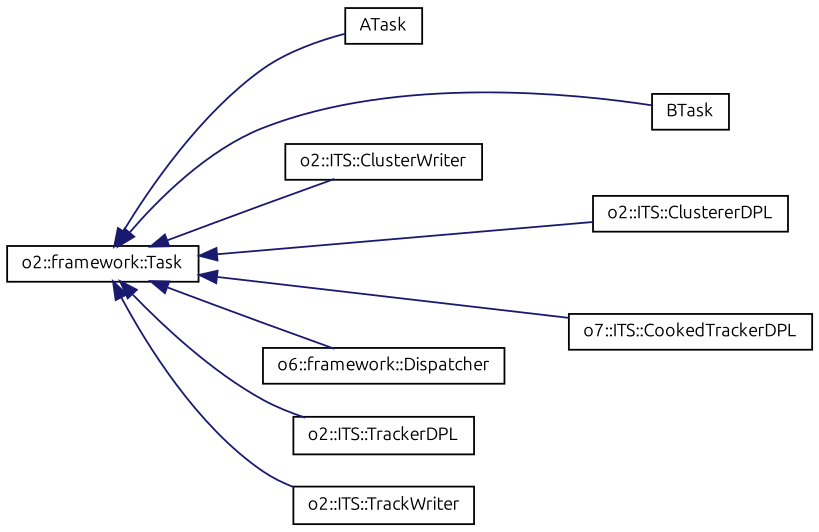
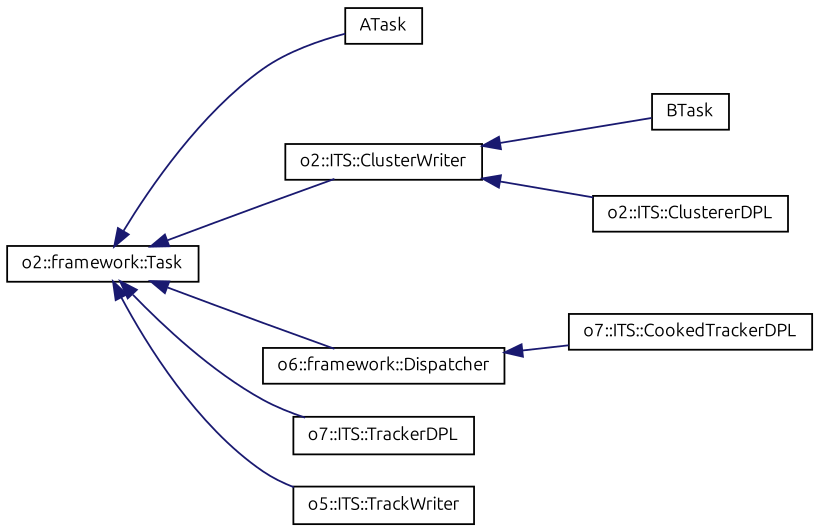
edge "BTask" -> "o2::framework::Task": now "BTask" -> "o2::ITS::ClusterWriter"
edge "o2::ITS::ClustererDPL" -> "o2::framework::Task": now "o2::ITS::ClustererDPL" -> "o2::ITS::ClusterWriter"
edge "o7::ITS::CookedTrackerDPL" -> "o2::framework::Task": now "o7::ITS::CookedTrackerDPL" -> "o6::framework::Dispatcher"
node "o2::ITS::TrackerDPL": label "o2::ITS::TrackerDPL" -> "o7::ITS::TrackerDPL"
node "o2::ITS::TrackWriter": label "o2::ITS::TrackWriter" -> "o5::ITS::TrackWriter"
